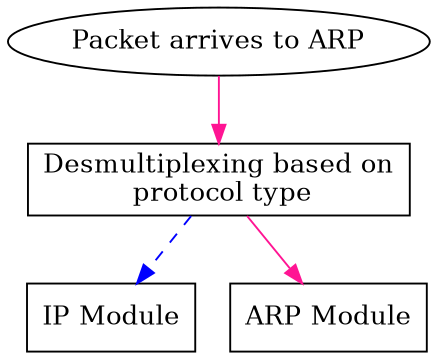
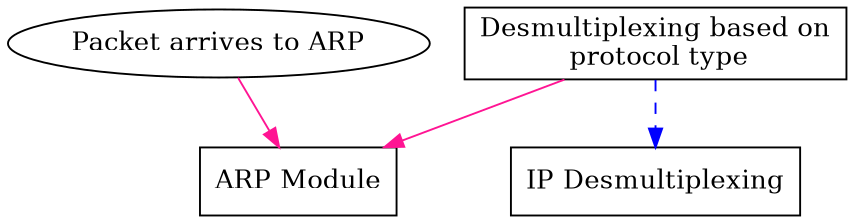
edge "Packet arrives to ARP" -> "Desmultiplexing based on protocol type": now "Packet arrives to ARP" -> "ARP Module"
node "IP Module": label "IP Module" -> "IP Desmultiplexing"
